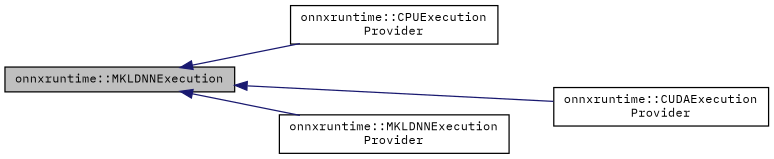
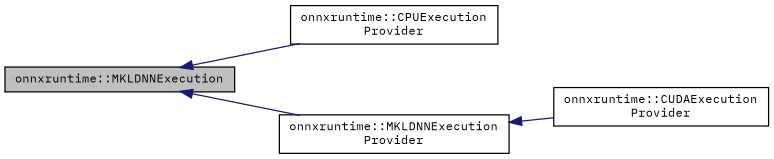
edge "onnxruntime::CUDAExecution Provider" -> "onnxruntime::MKLDNNExecution": now "onnxruntime::CUDAExecution Provider" -> "onnxruntime::MKLDNNExecution Provider"
